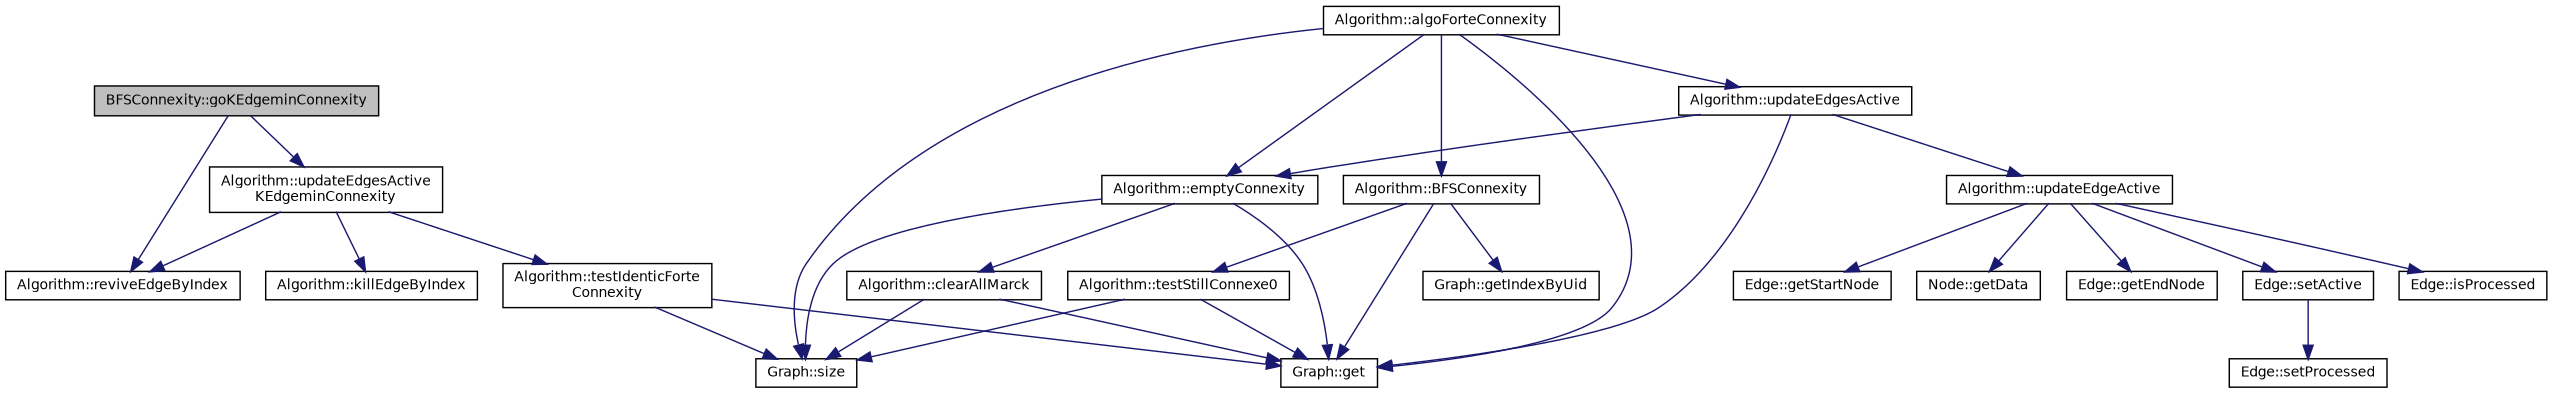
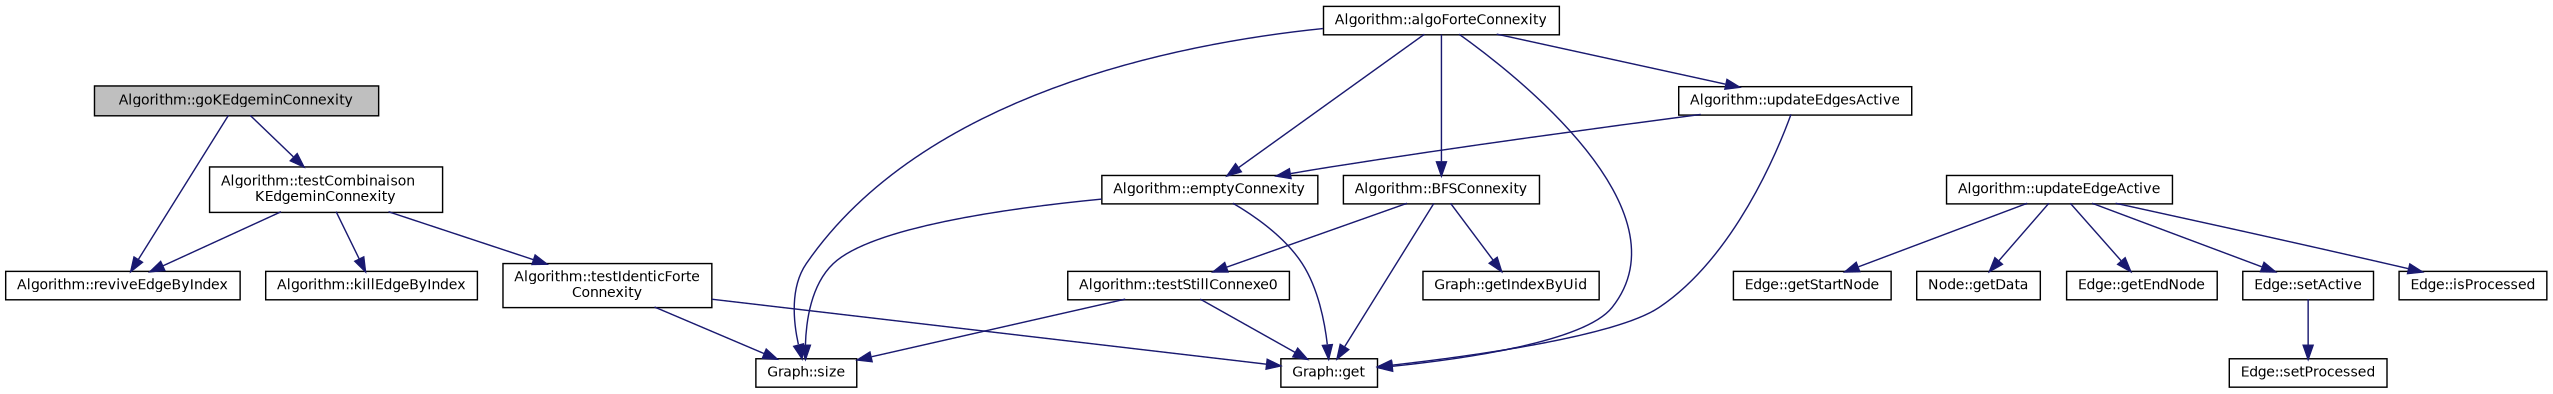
node "BFSConnexity::goKEdgeminConnexity": label "BFSConnexity::goKEdgeminConnexity" -> "Algorithm::goKEdgeminConnexity"
edge "Algorithm::updateEdgesActive" -> "Algorithm::updateEdgeActive": removed
node "Algorithm::updateEdgesActive KEdgeminConnexity": label "Algorithm::updateEdgesActive KEdgeminConnexity" -> "Algorithm::testCombinaison KEdgeminConnexity"
node "Algorithm::clearAllMarck": removed
